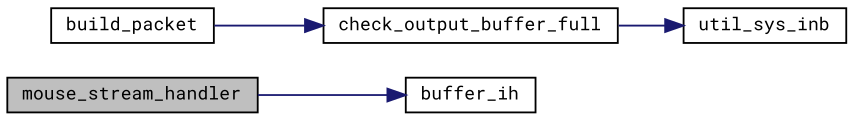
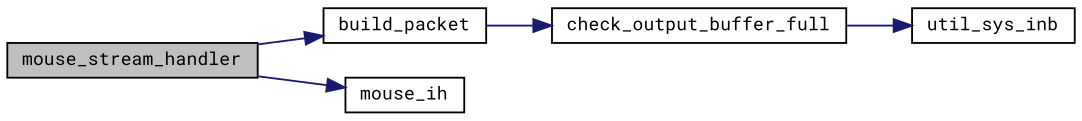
edge "mouse_stream_handler" -> "build_packet": added
node "buffer_ih": label "buffer_ih" -> "mouse_ih"
